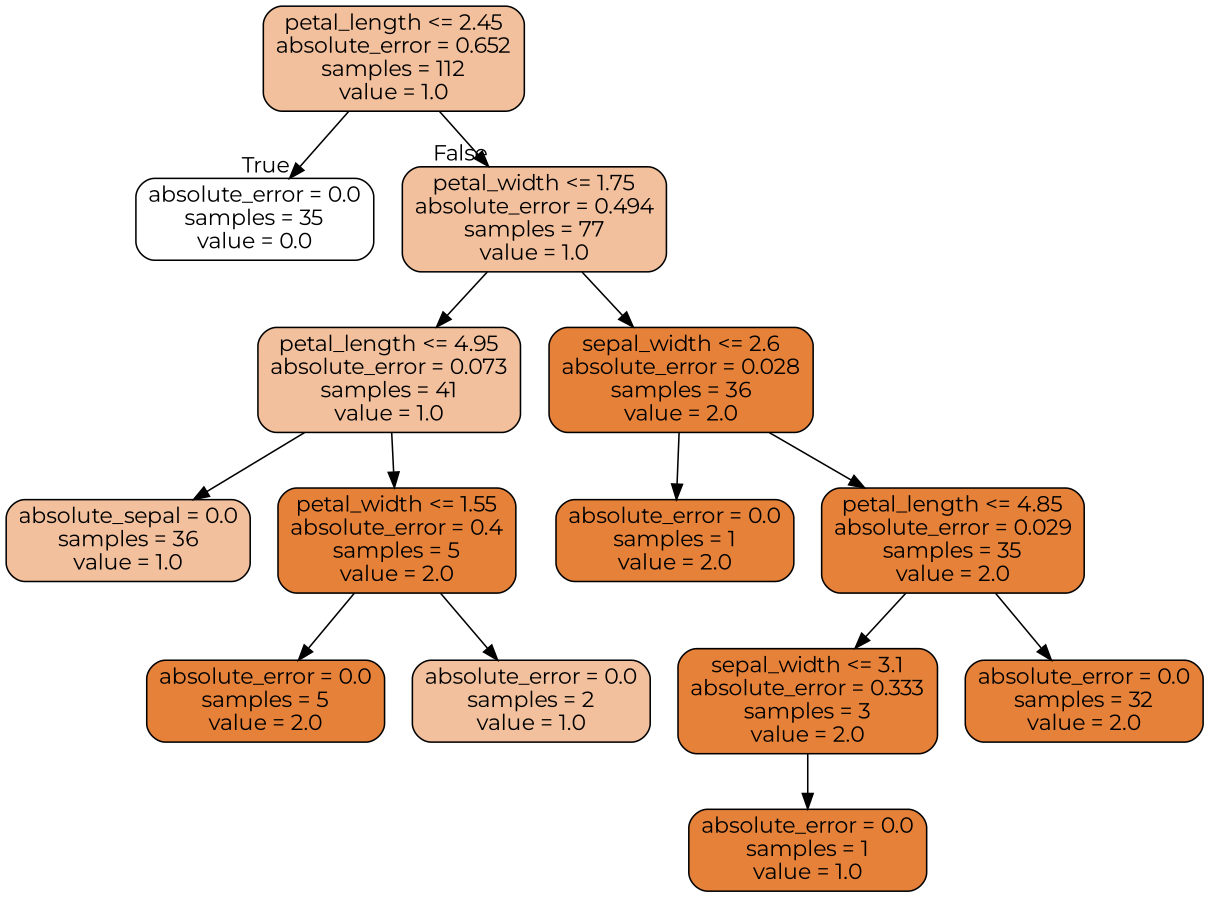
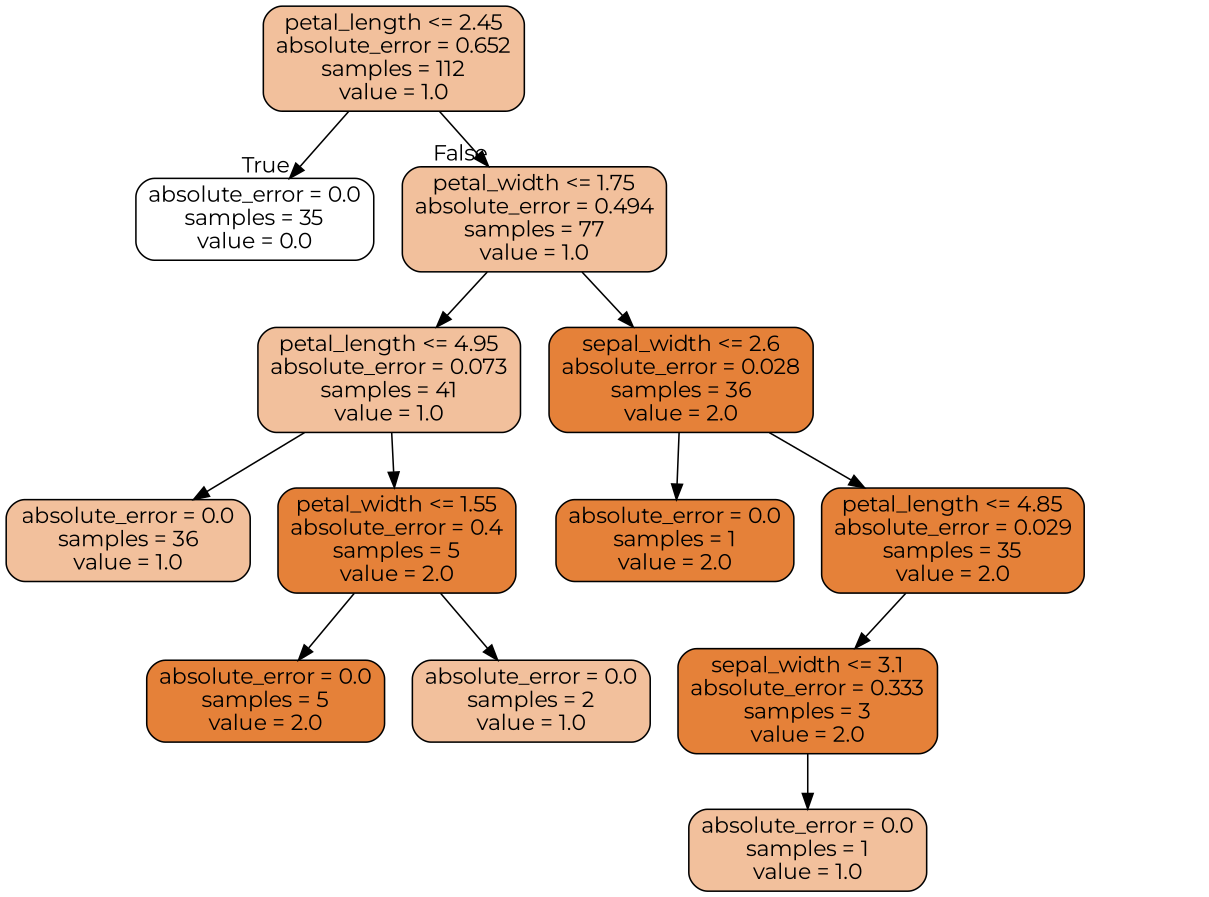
node "absolute_sepal = 0.0 samples = 36 value = 1.0": label "absolute_sepal = 0.0 samples = 36 value = 1.0" -> "absolute_error = 0.0 samples = 36 value = 1.0"
node "absolute_error = 0.0 samples = 32 value = 2.0": removed
node "absolute_error = 0.0 samples = 1 value = 1.0": fillcolor #e58139 -> #f2c09c
